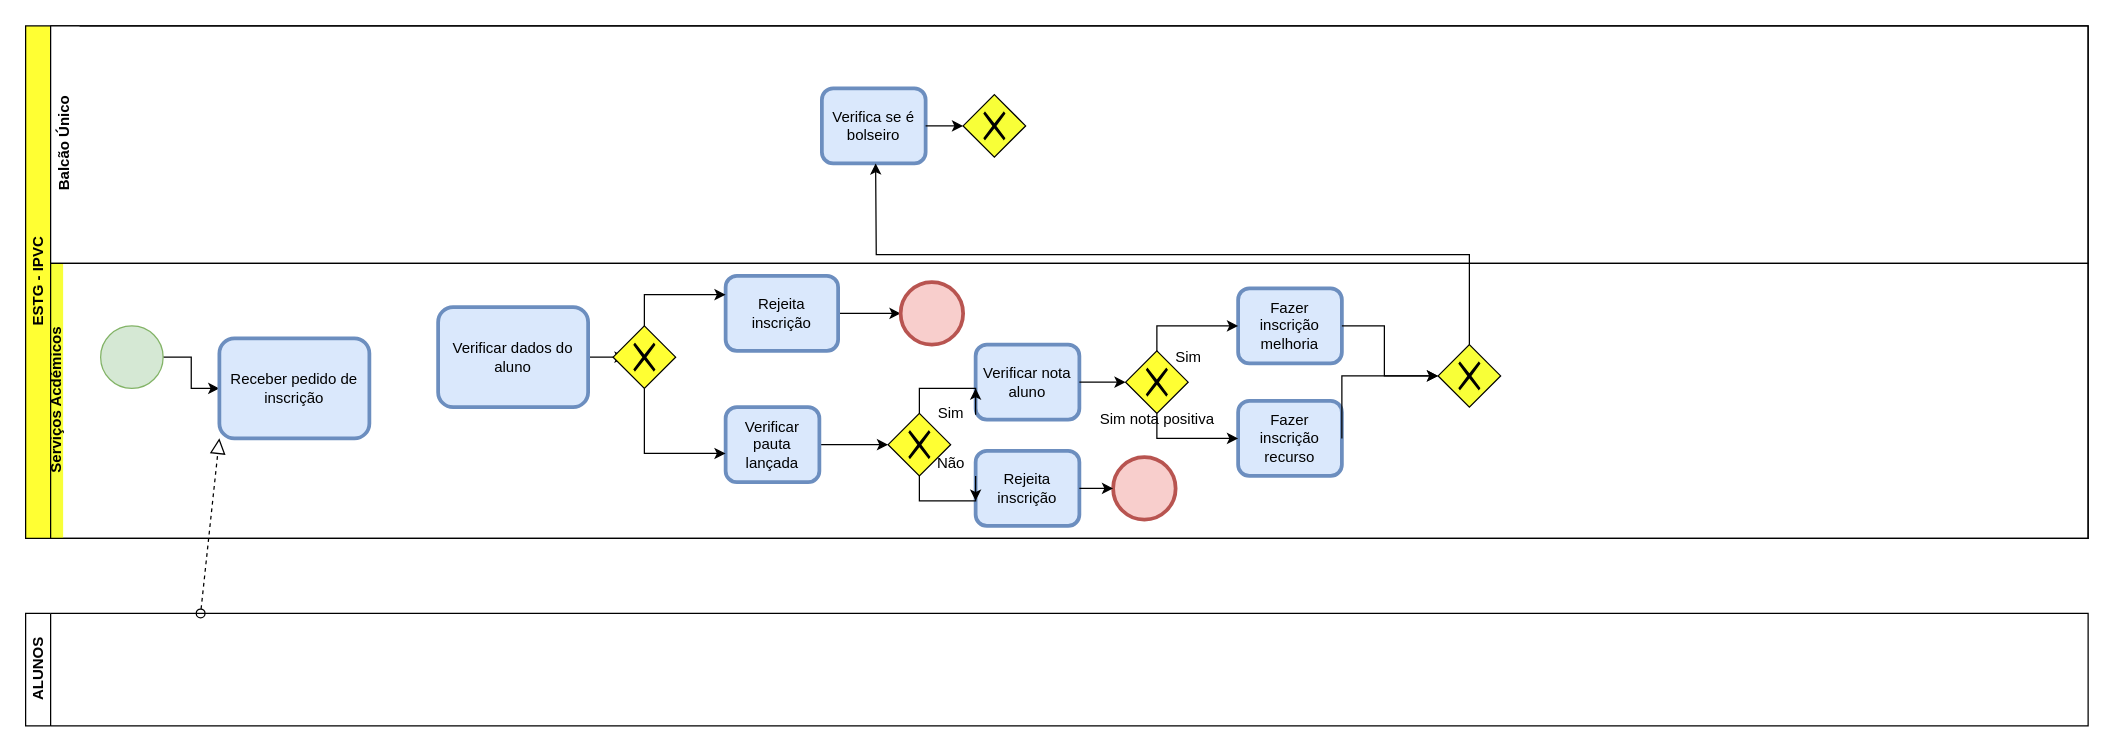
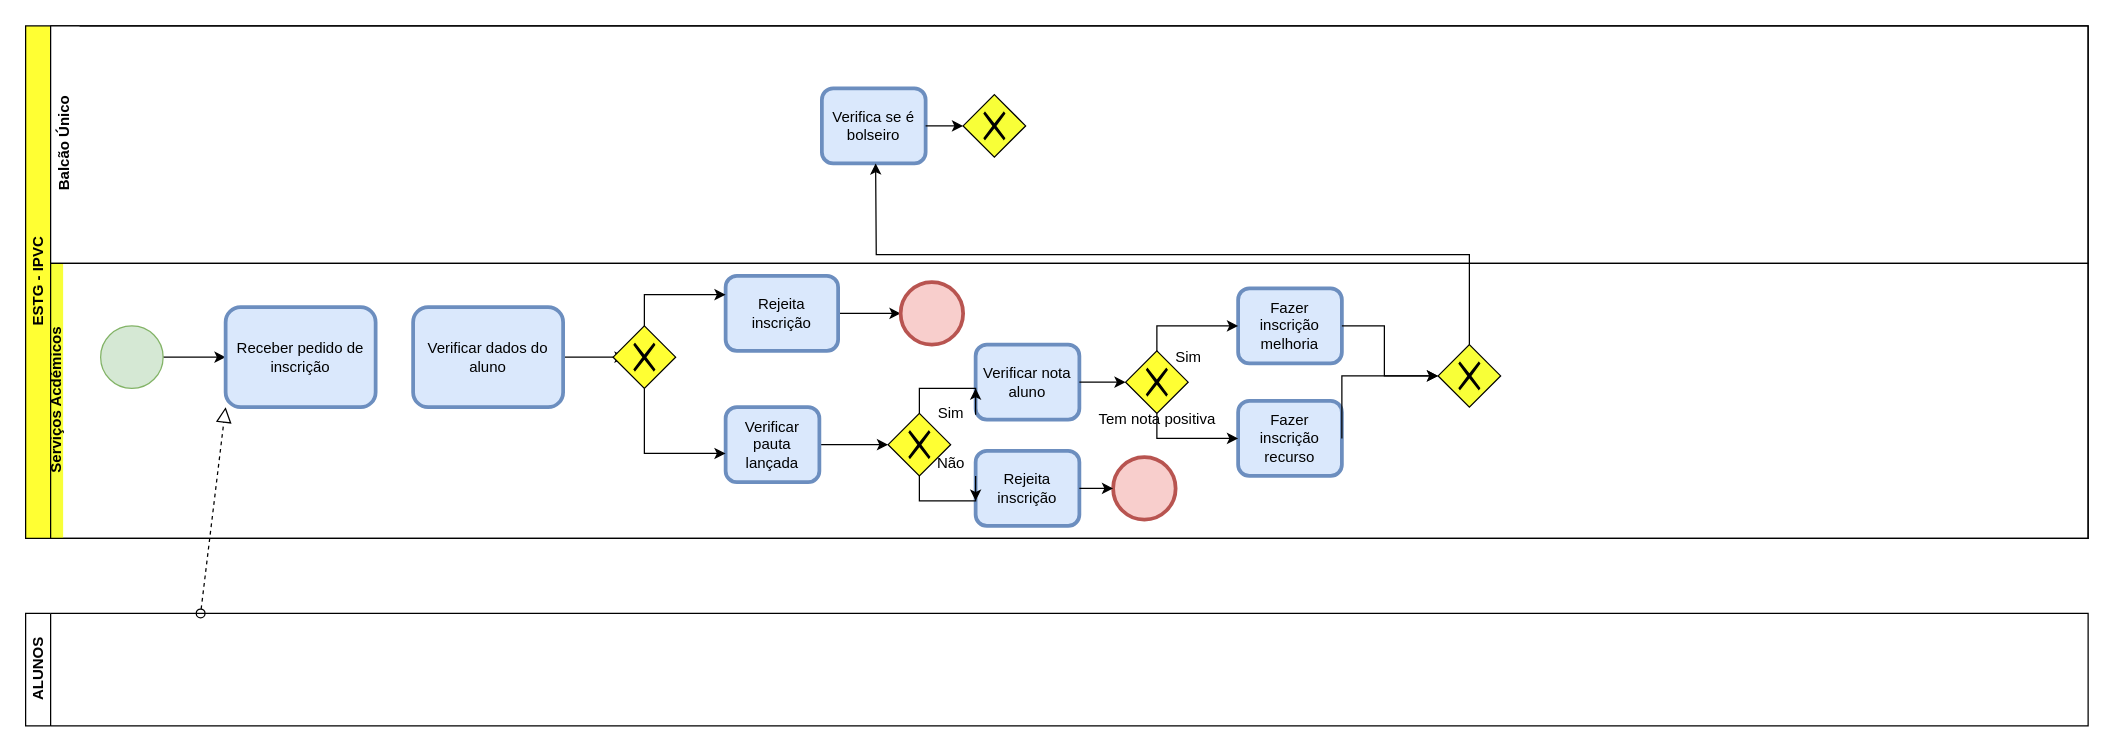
node "Verificar dados do aluno": moved (513, 357) -> (488, 357)
node "Receber pedido de inscrição": moved (294, 388) -> (301, 357)
node "Sim nota positiva": label "Sim nota positiva" -> "Tem nota positiva"
